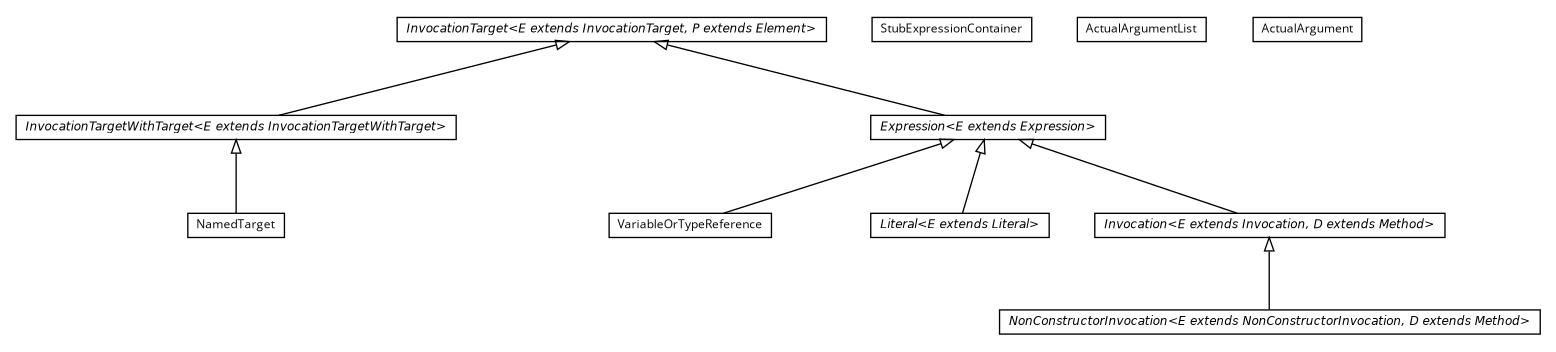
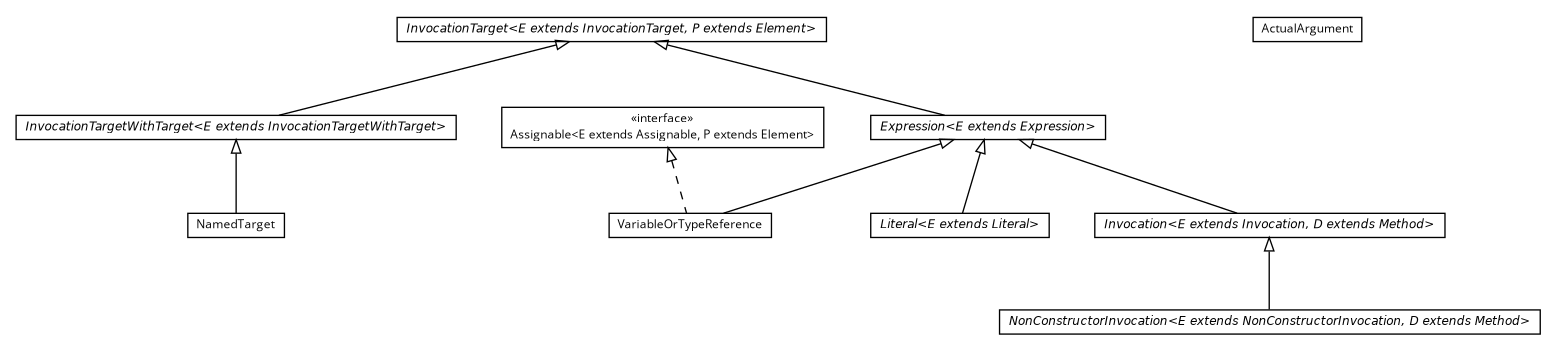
node "StubExpressionContainer": removed
node "ActualArgumentList": removed
node "Assignable<E extends Assignable, P extends Element>": added
